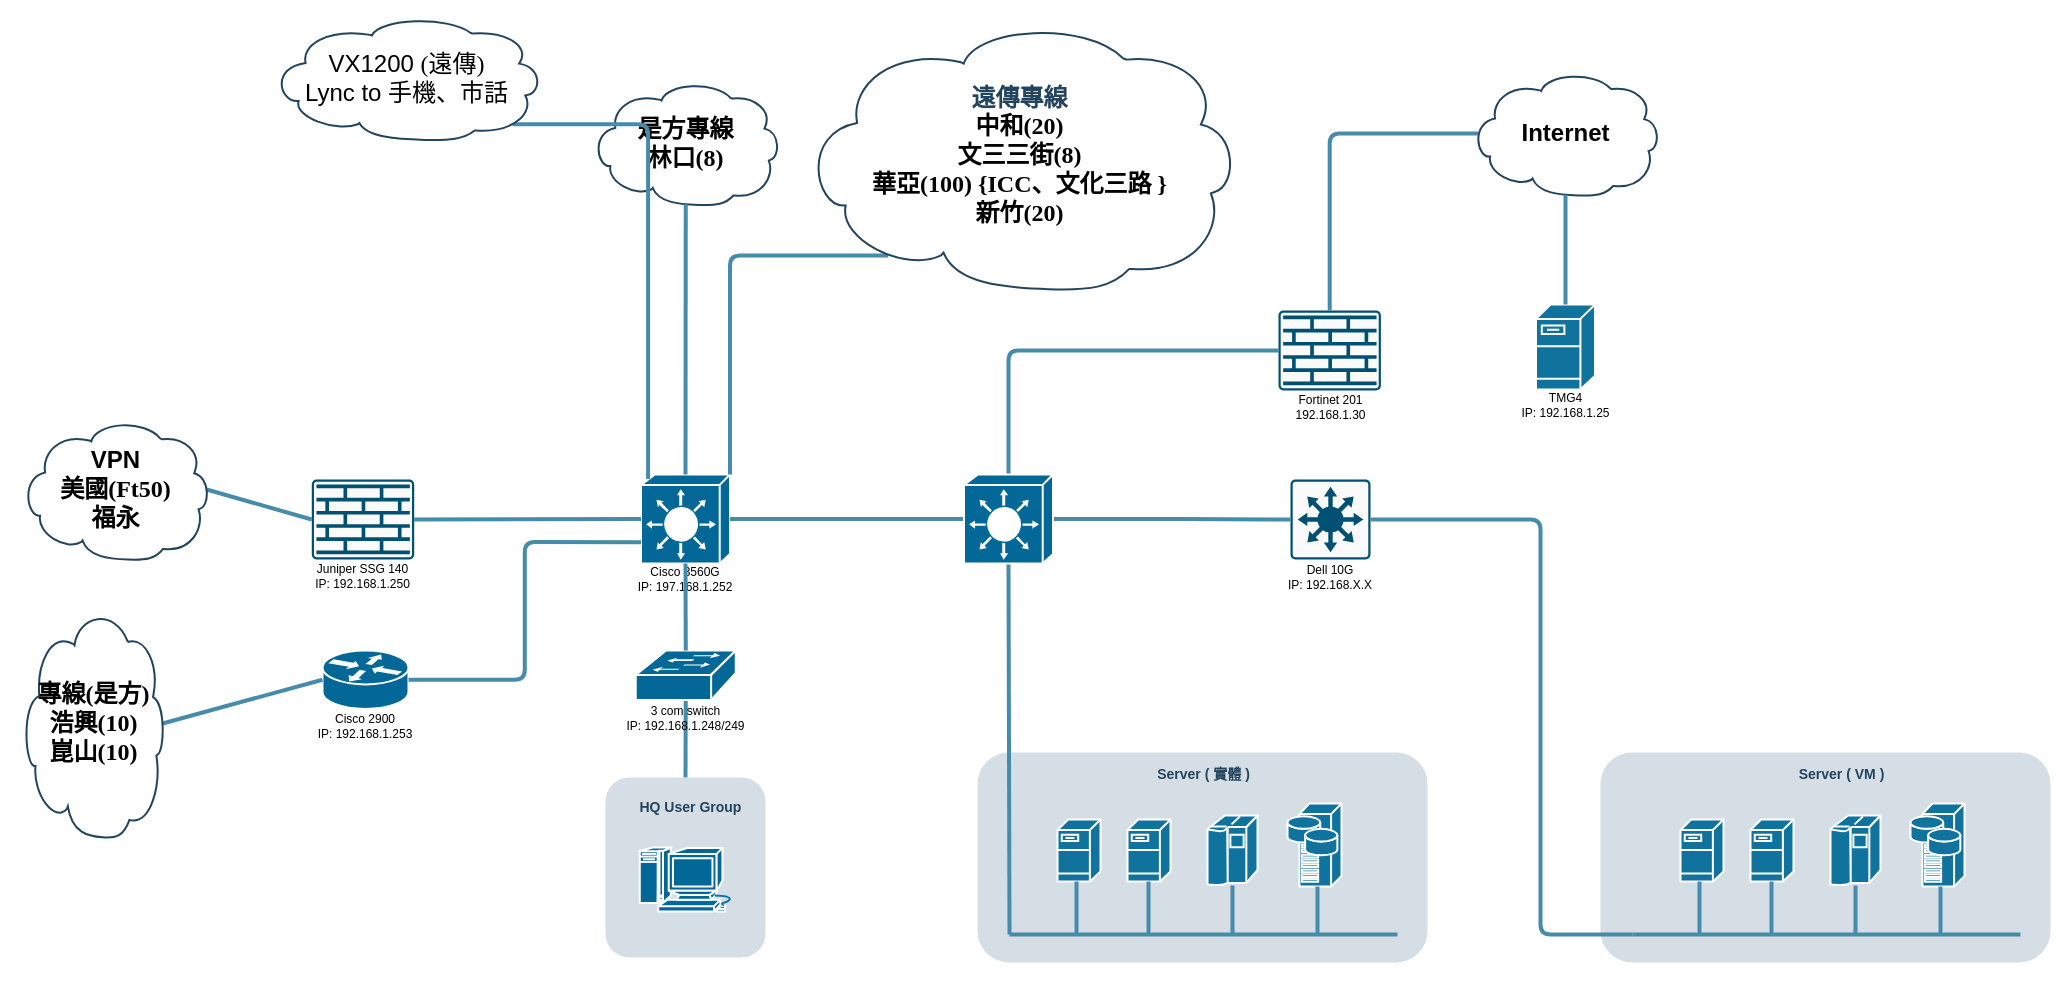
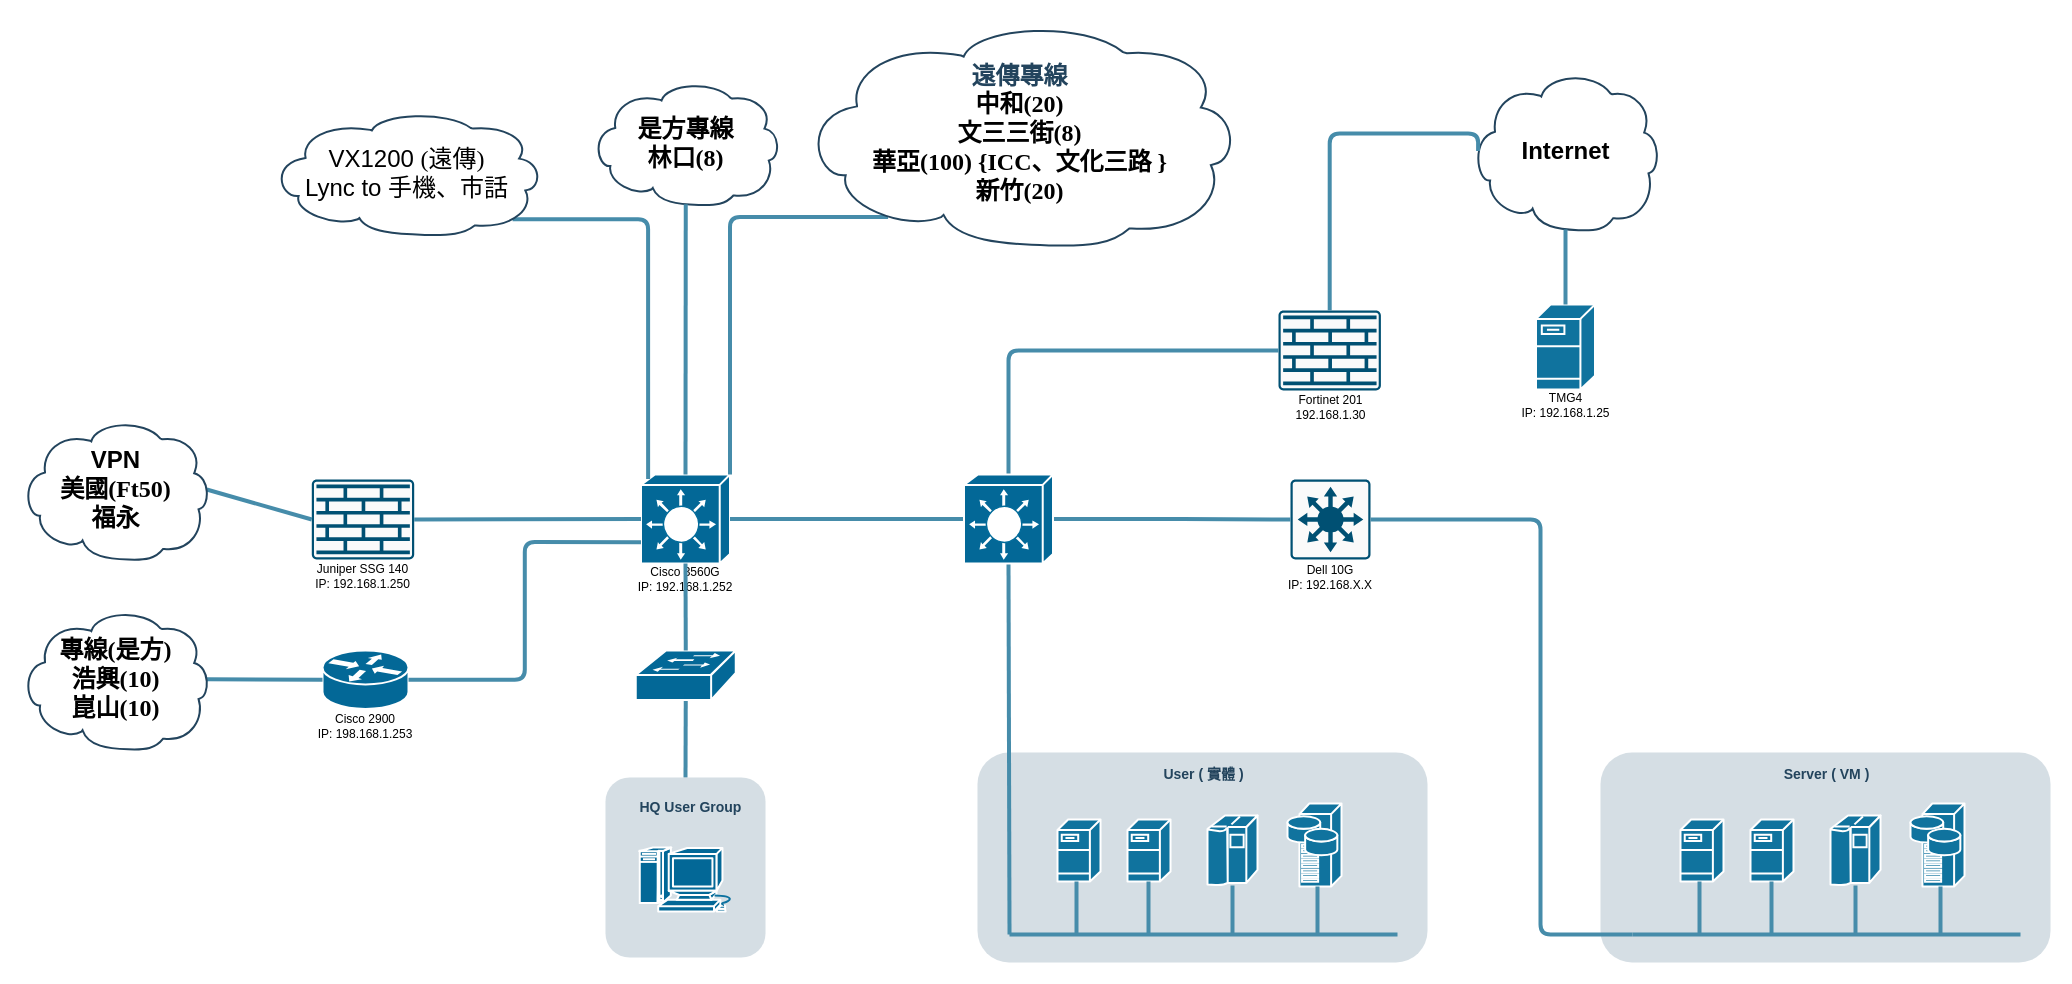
node "VX1200 (遠傳) Lync to 手機、市話": moved (407, 78) -> (407, 173)
node "Internet": size 190x125 -> 190x160
node "遠傳專線 中和(20) 文三三街(8) 華亞(100) {ICC、文化三路 } 新竹(20)": size 438x270 -> 438x226
node "Cisco 3560G IP: 197.168.1.252": label "Cisco 3560G IP: 197.168.1.252" -> "Cisco 3560G IP: 192.168.1.252"
node "3 com switchIP: 192.168.1.248/249": removed
node "專線(是方) 浩興(10) 崑山(10)": size 145x230 -> 190x142
node "Cisco 2900 IP: 192.168.1.253": label "Cisco 2900 IP: 192.168.1.253" -> "Cisco 2900 IP: 198.168.1.253"
node "Server ( VM )": moved (1842, 774) -> (1827, 774)
node "Server ( 實體 )": label "Server ( 實體 )" -> "User ( 實體 )"
